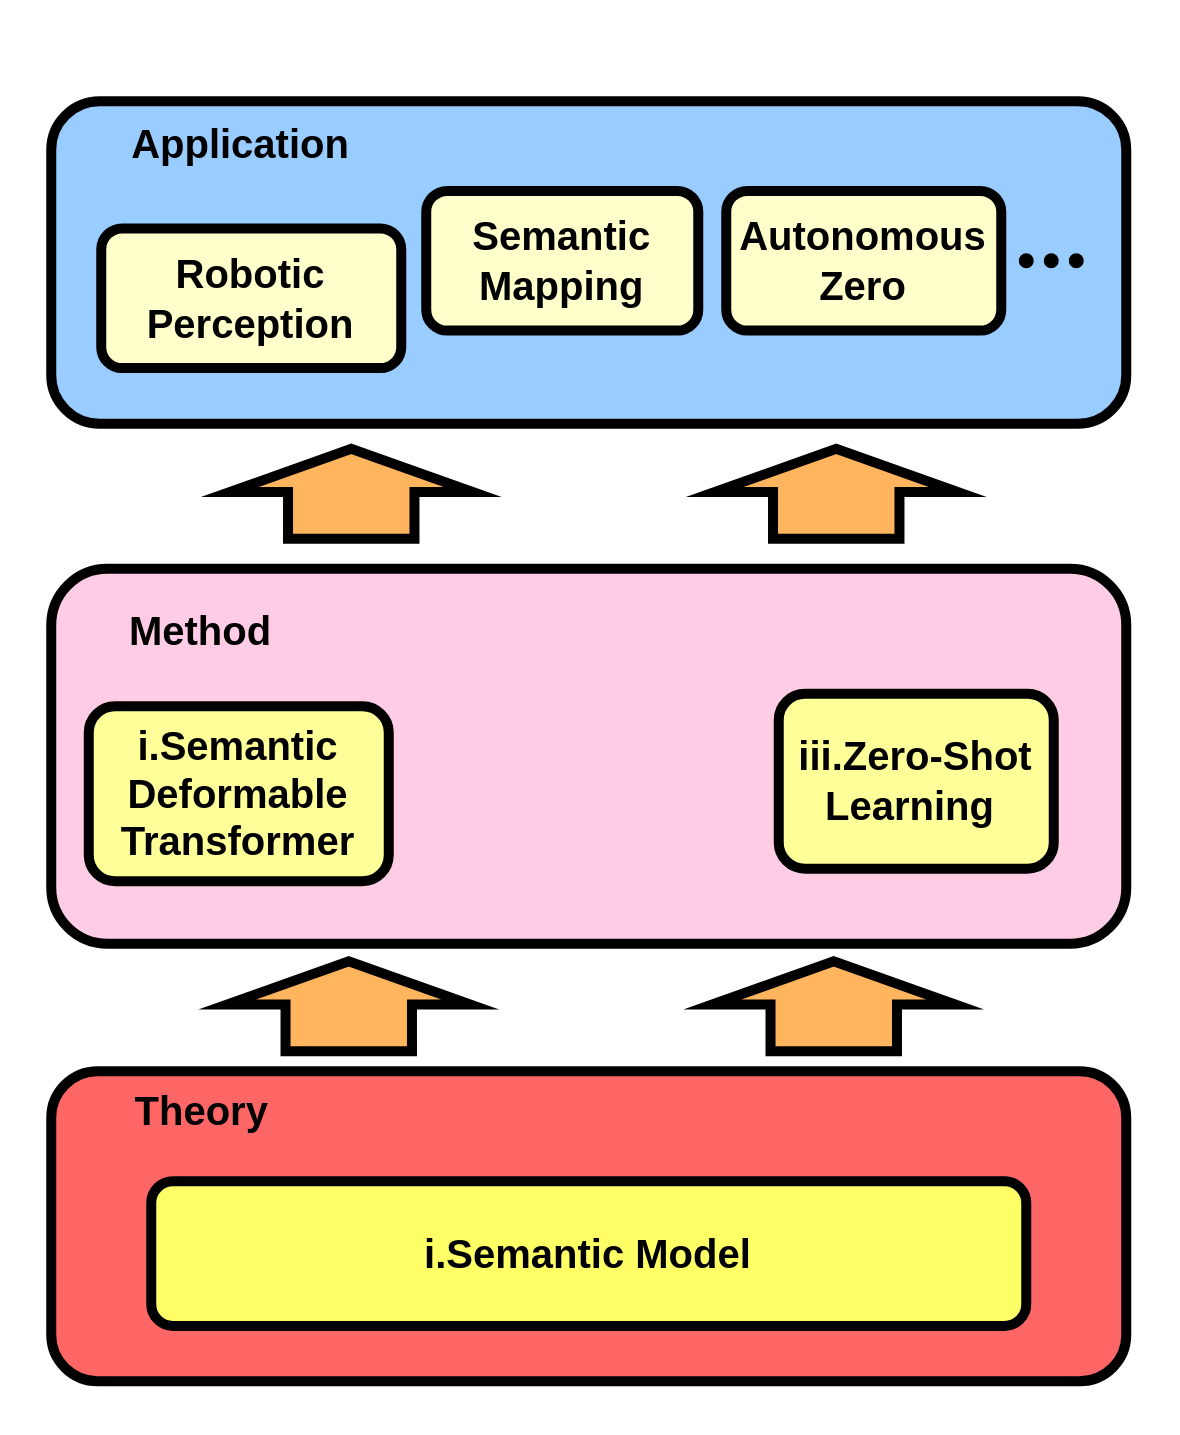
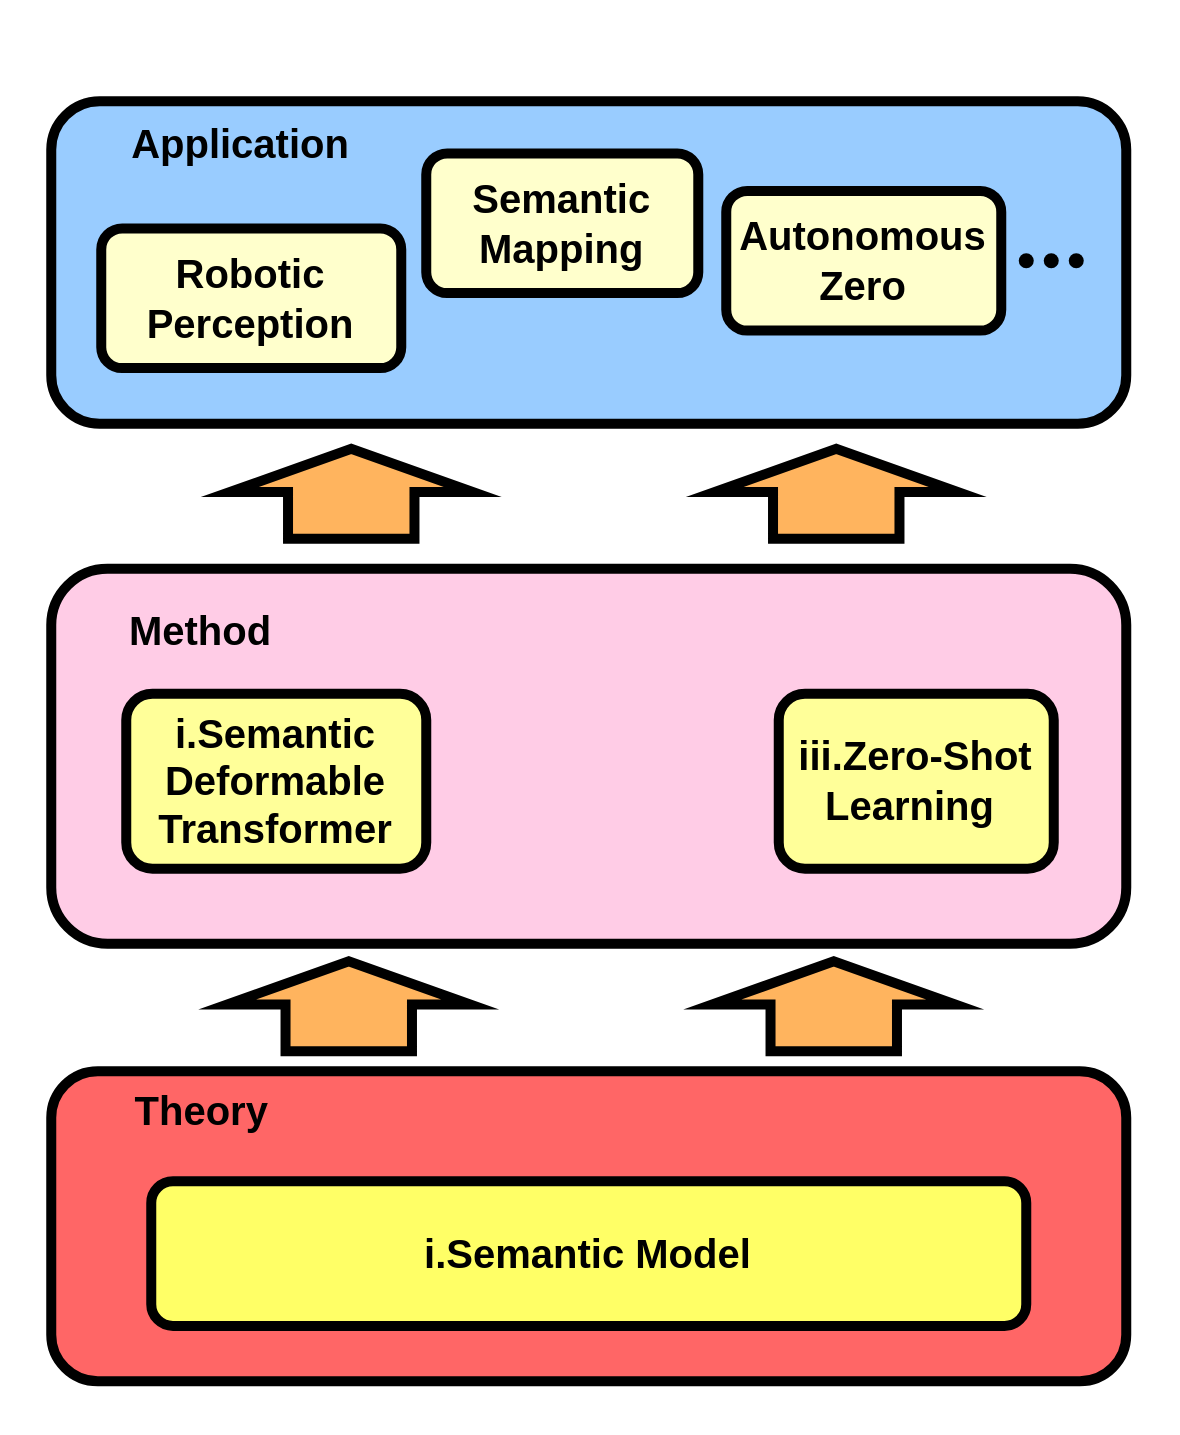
node "Semantic Mapping": moved (562, 261) -> (562, 223)
node "i.SemanticDeformableTransformer": moved (239, 794) -> (276, 781)
